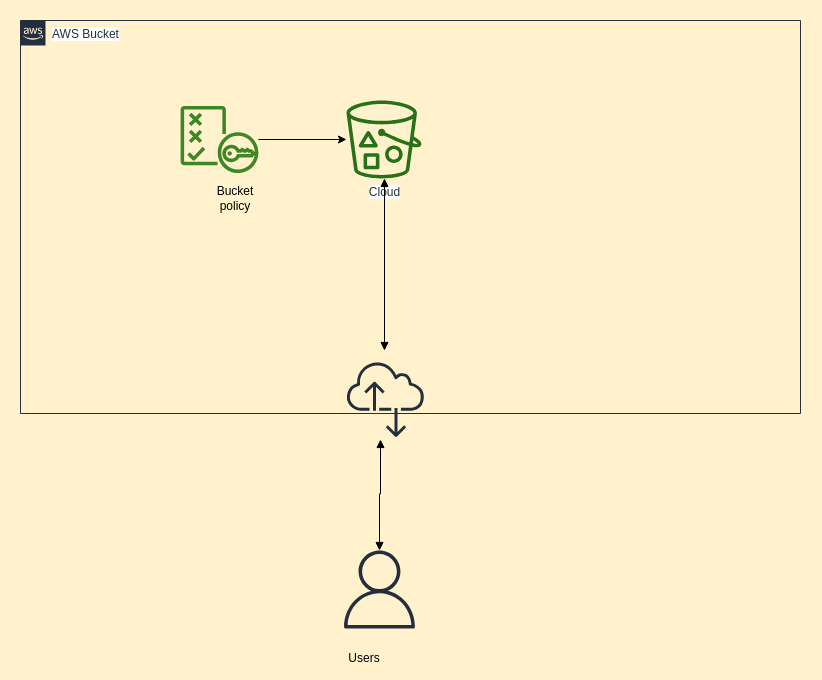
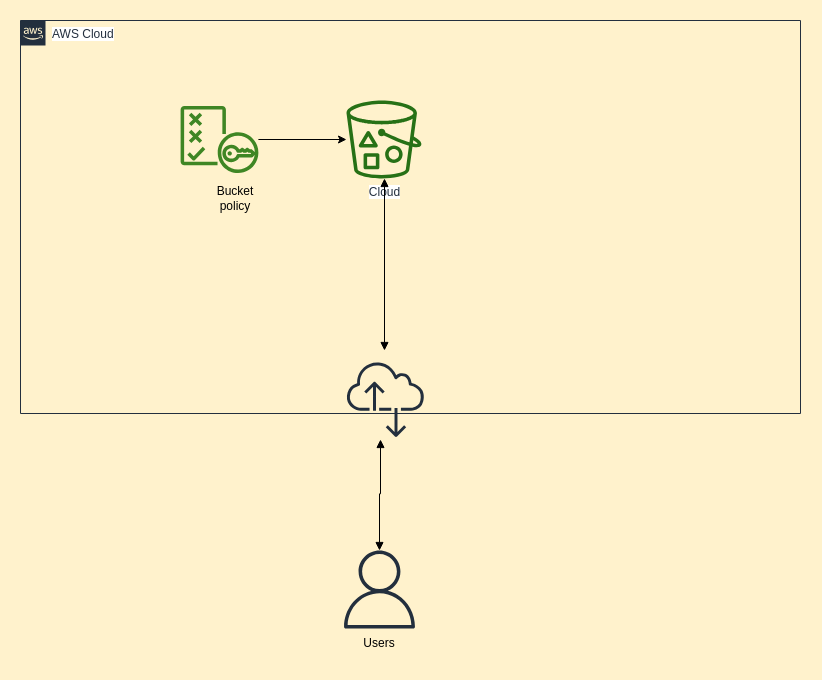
node "AWS Bucket": label "AWS Bucket" -> "AWS Cloud"
node "Users": moved (365, 659) -> (380, 644)
